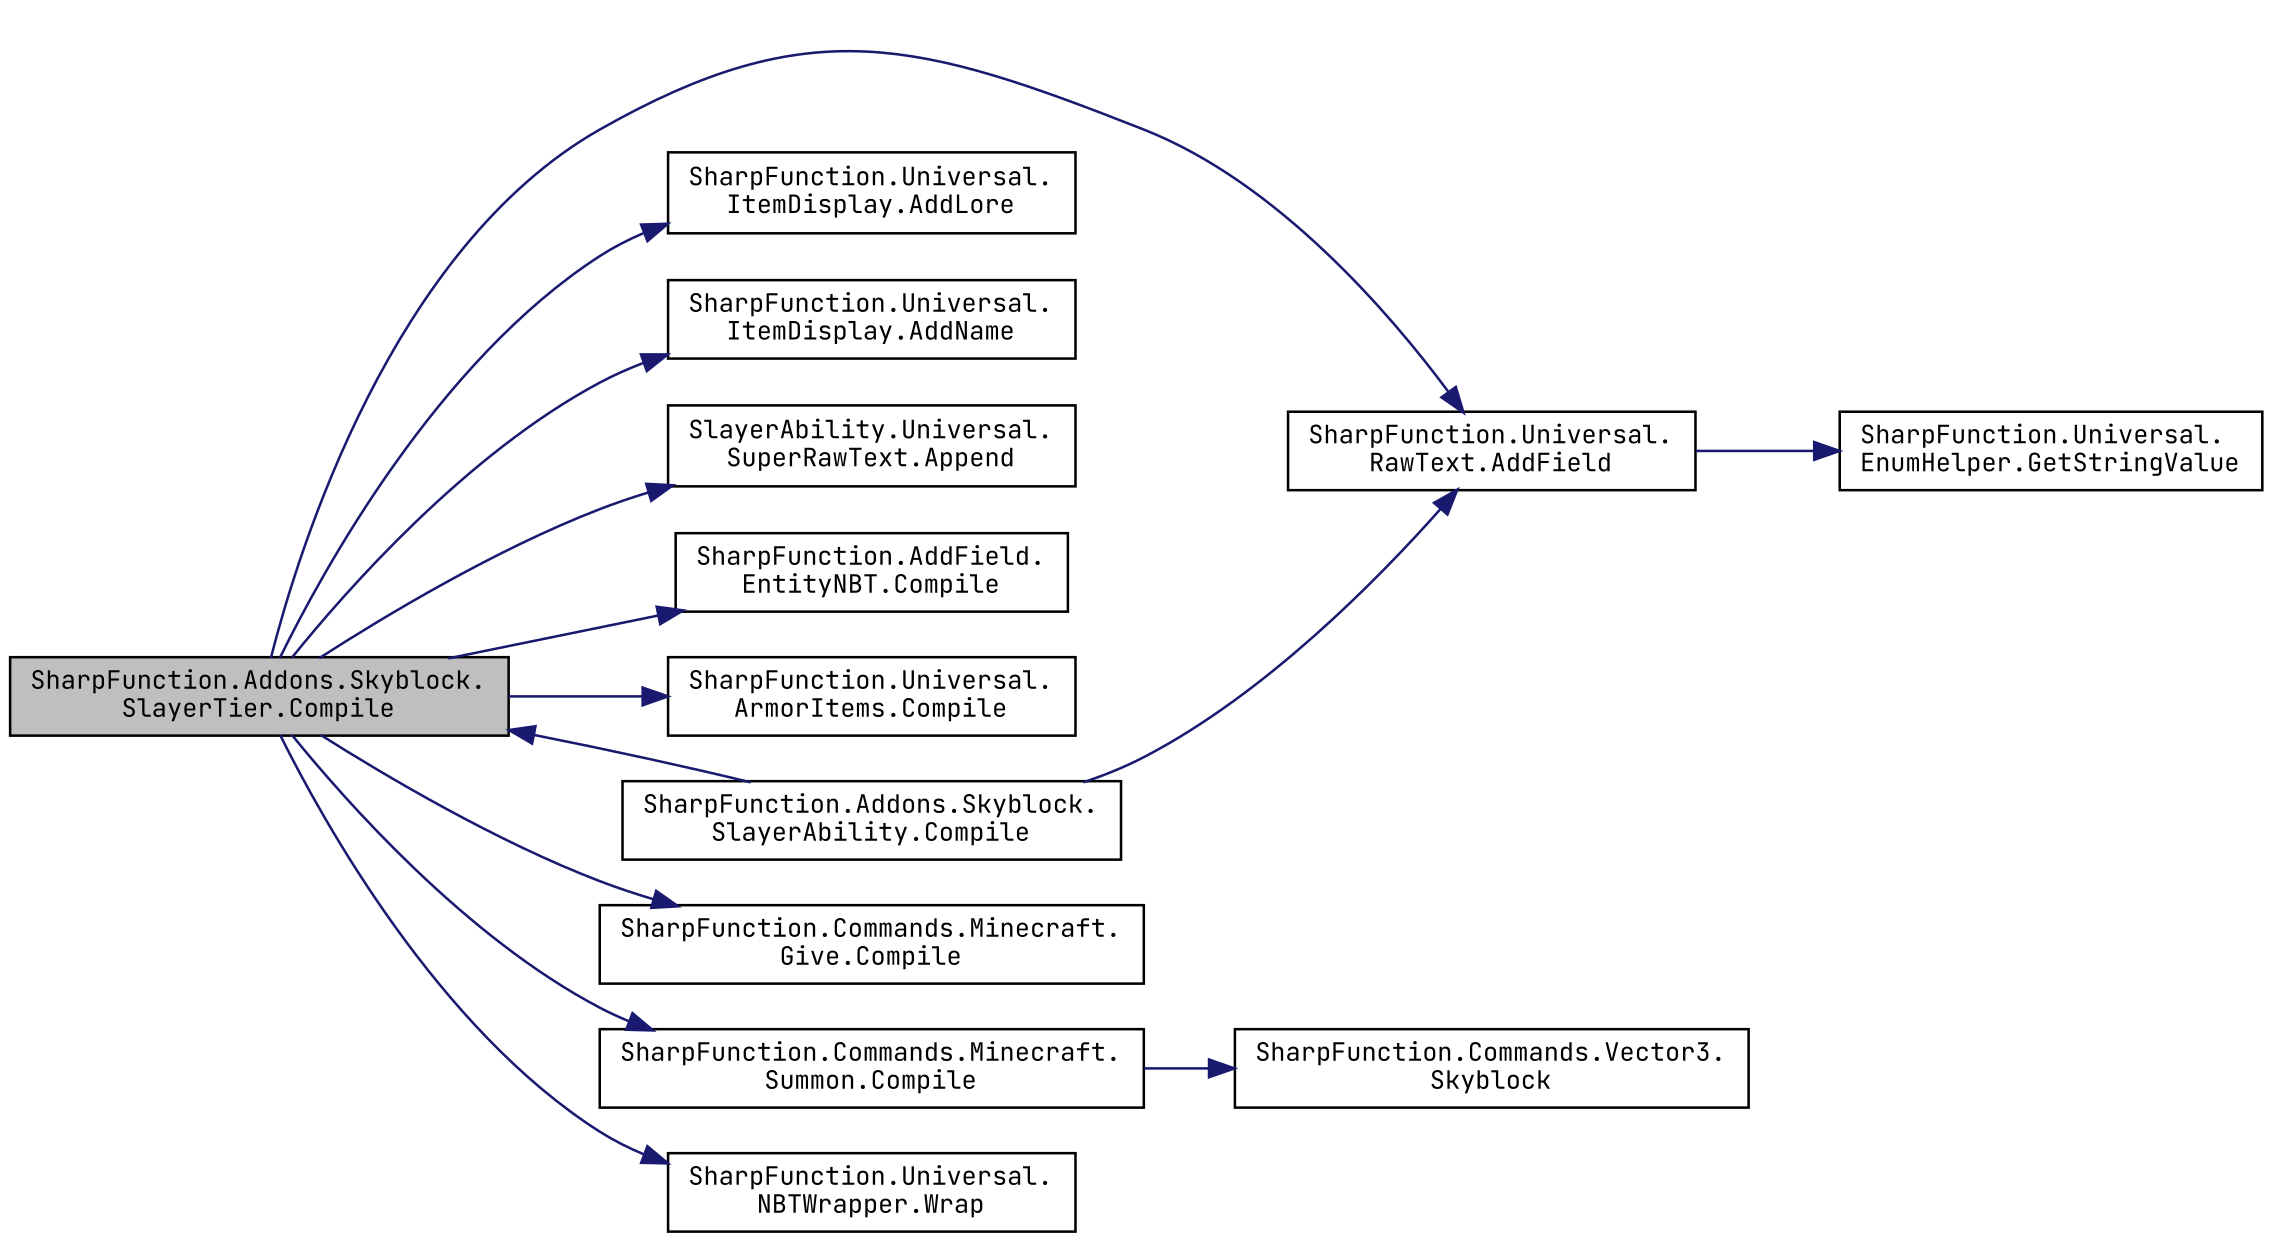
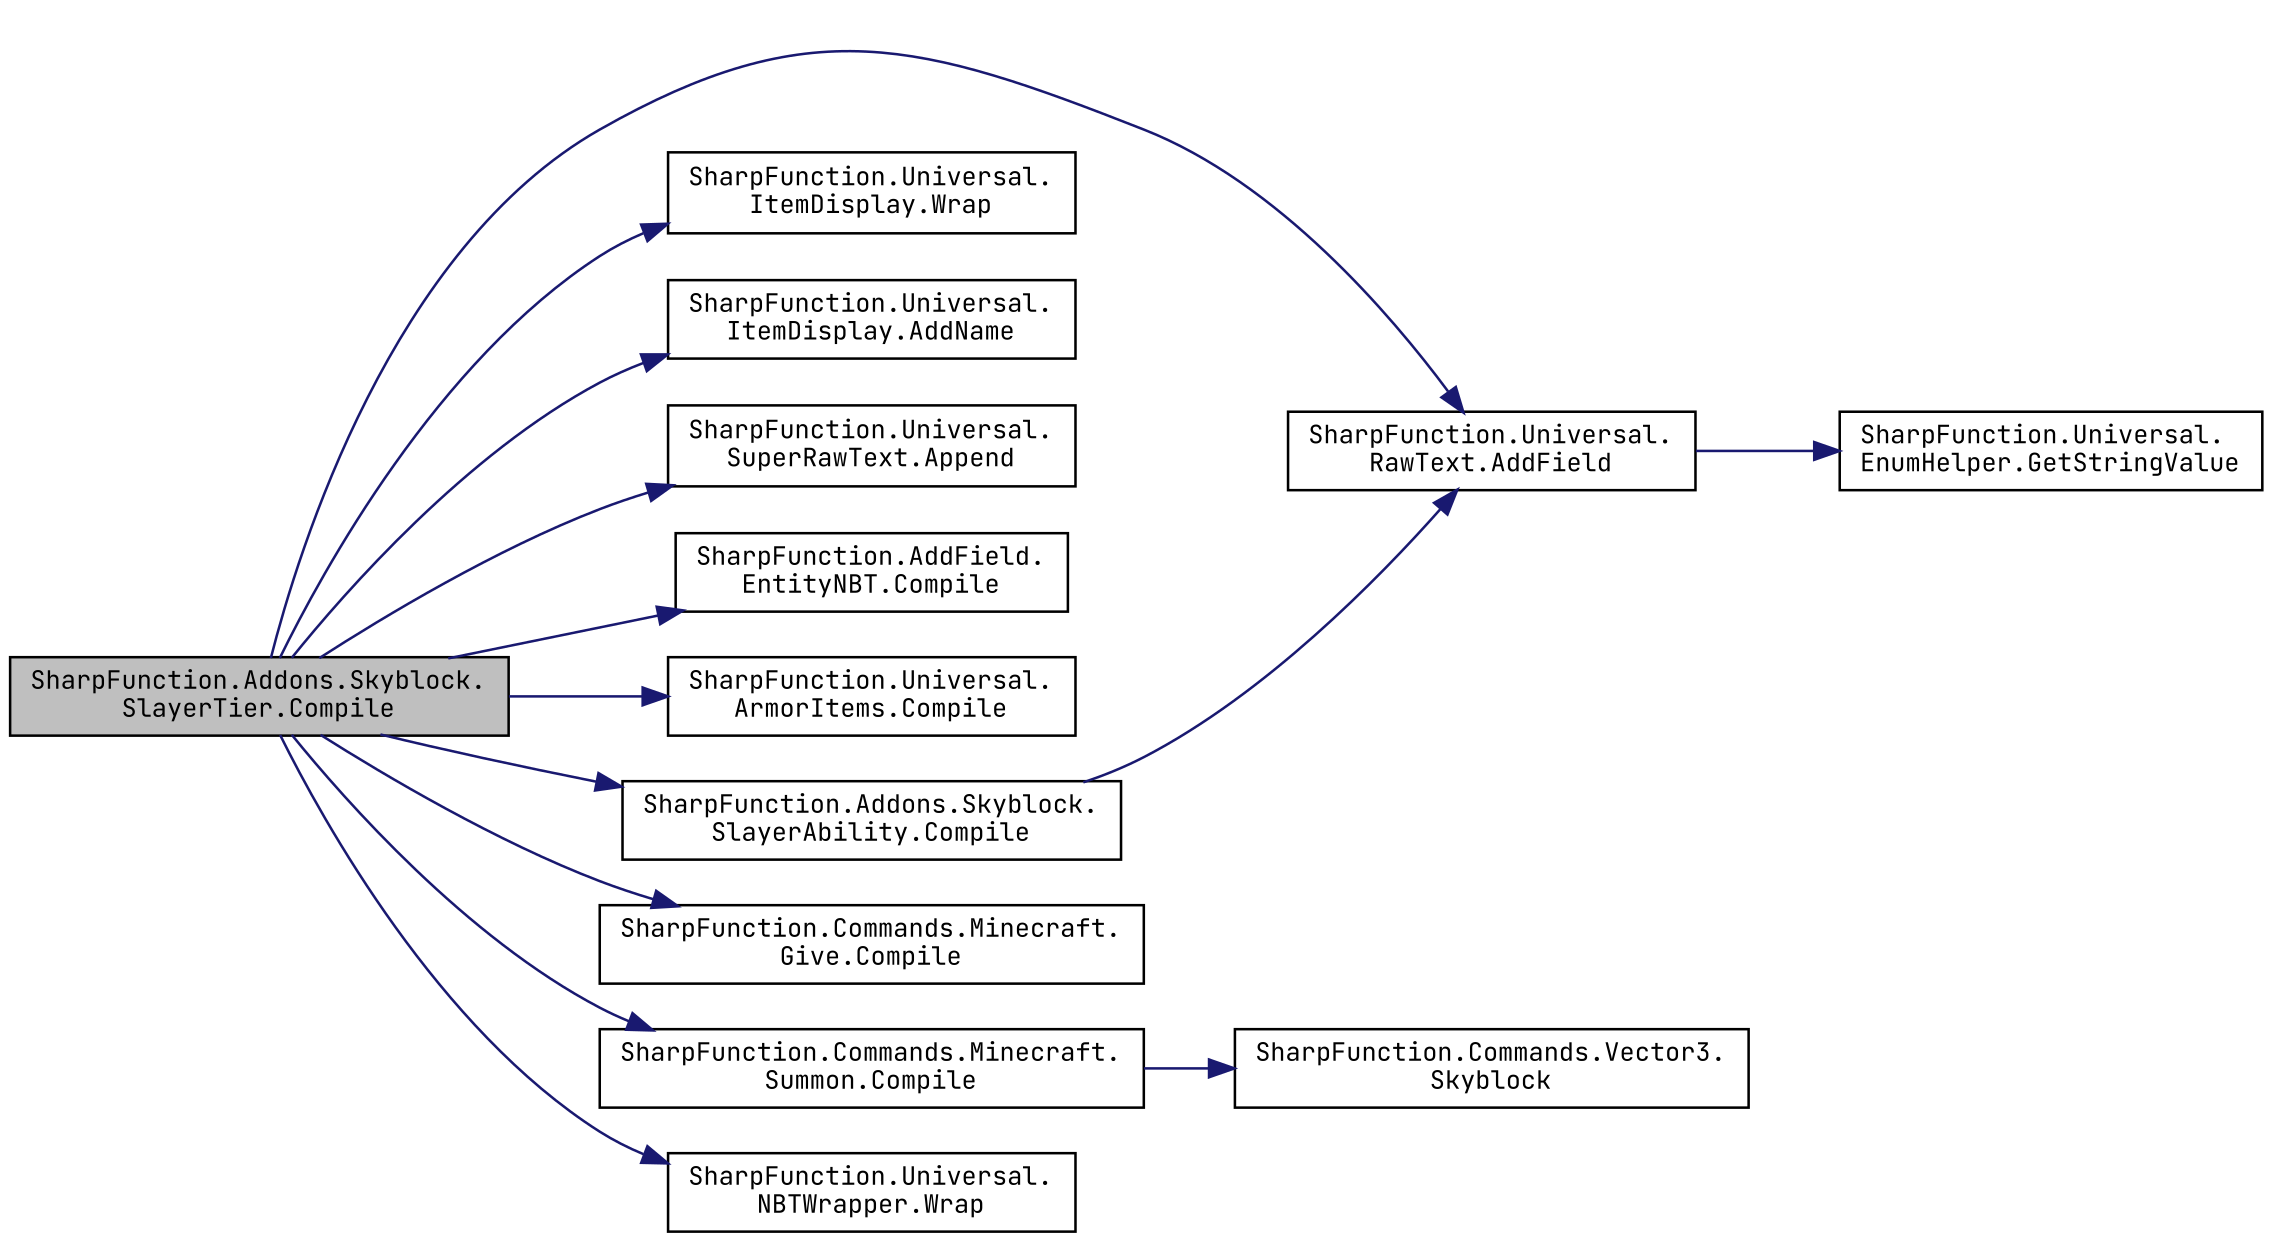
node "SharpFunction.Universal. ItemDisplay.AddLore": label "SharpFunction.Universal. ItemDisplay.AddLore" -> "SharpFunction.Universal. ItemDisplay.Wrap"
node "SlayerAbility.Universal. SuperRawText.Append": label "SlayerAbility.Universal. SuperRawText.Append" -> "SharpFunction.Universal. SuperRawText.Append"
edge "SharpFunction.Addons.Skyblock. SlayerAbility.Compile" -> "SharpFunction.Addons.Skyblock. SlayerTier.Compile": reversed
